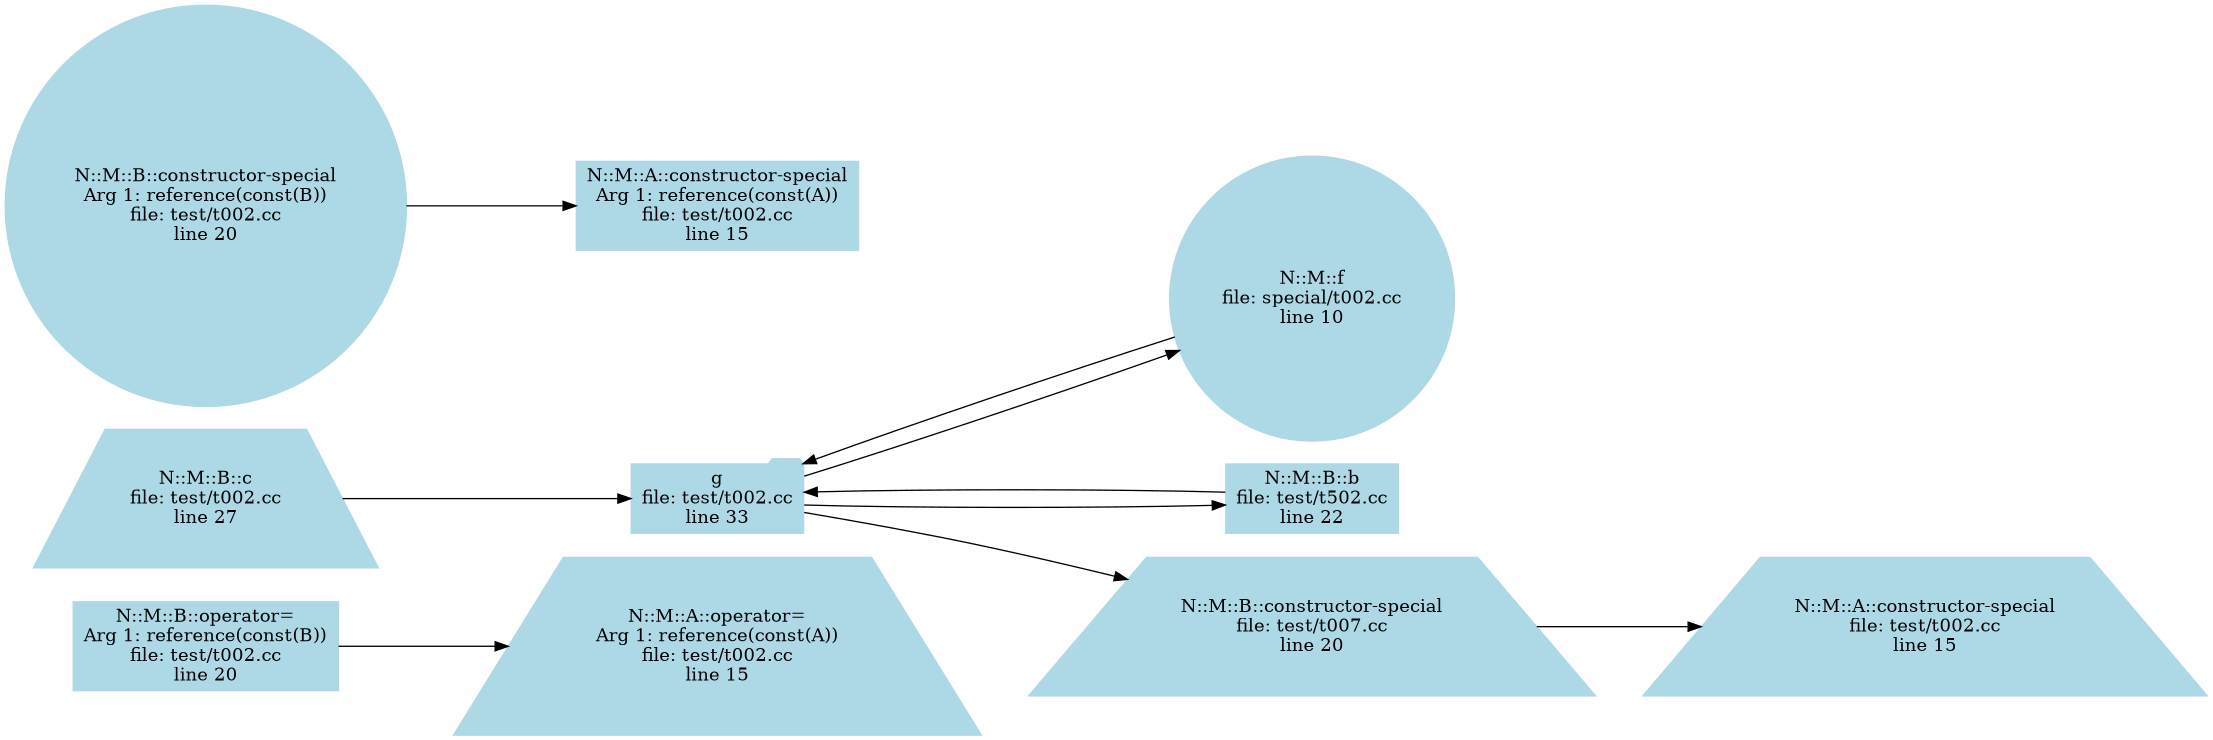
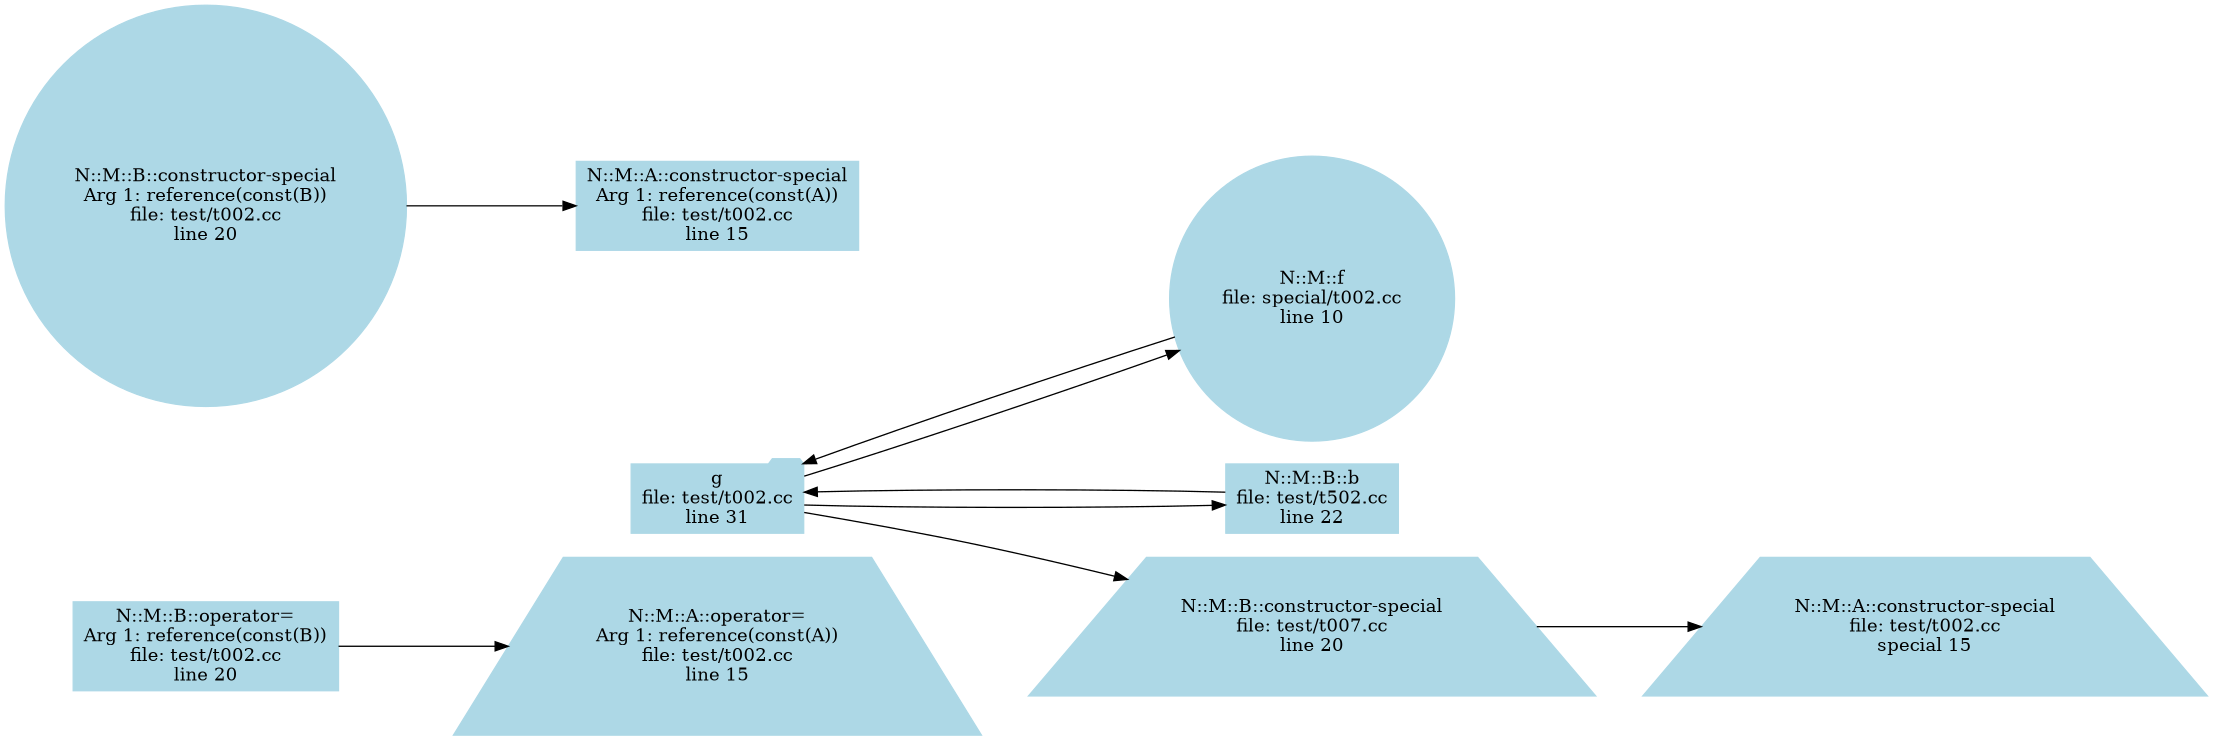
node "N::M::B::c file: test/t002.cc line 27": removed
node "g file: test/t002.cc line 33": label "g file: test/t002.cc line 33" -> "g file: test/t002.cc line 31"
node "N::M::A::constructor-special file: test/t002.cc line 15": label "N::M::A::constructor-special file: test/t002.cc line 15" -> "N::M::A::constructor-special file: test/t002.cc special 15"
